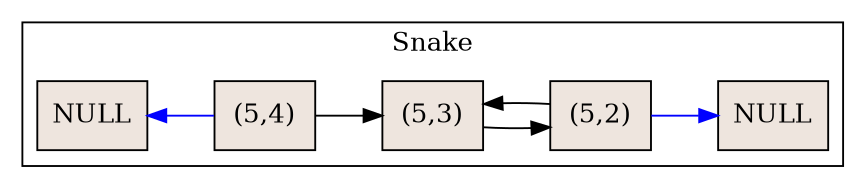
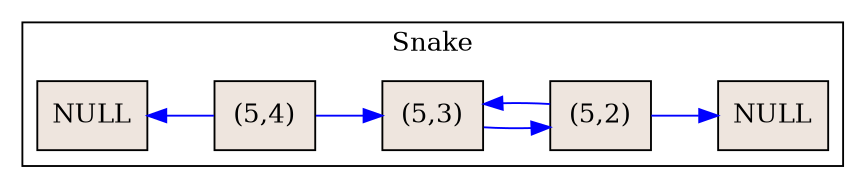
edge "(5,2)" -> "(5,3)": color black -> blue
edge "(5,4)" -> "(5,3)": color black -> blue
edge "(5,3)" -> "(5,2)": color black -> blue
